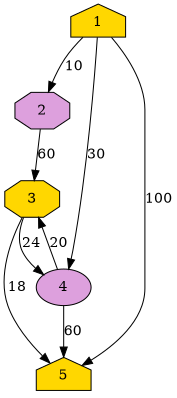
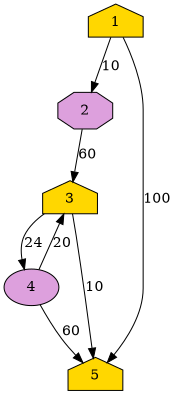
edge "1" -> "4": removed, label "30"
node "3": shape octagon -> house
edge "3" -> "5": label "18" -> "10"
